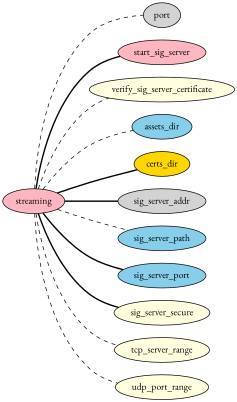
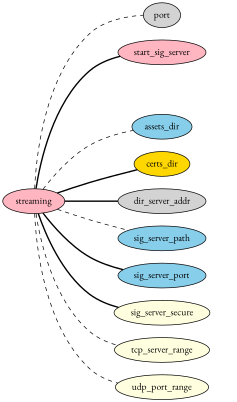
node "verify_sig_server_certificate": removed
node "sig_server_addr": label "sig_server_addr" -> "dir_server_addr"
